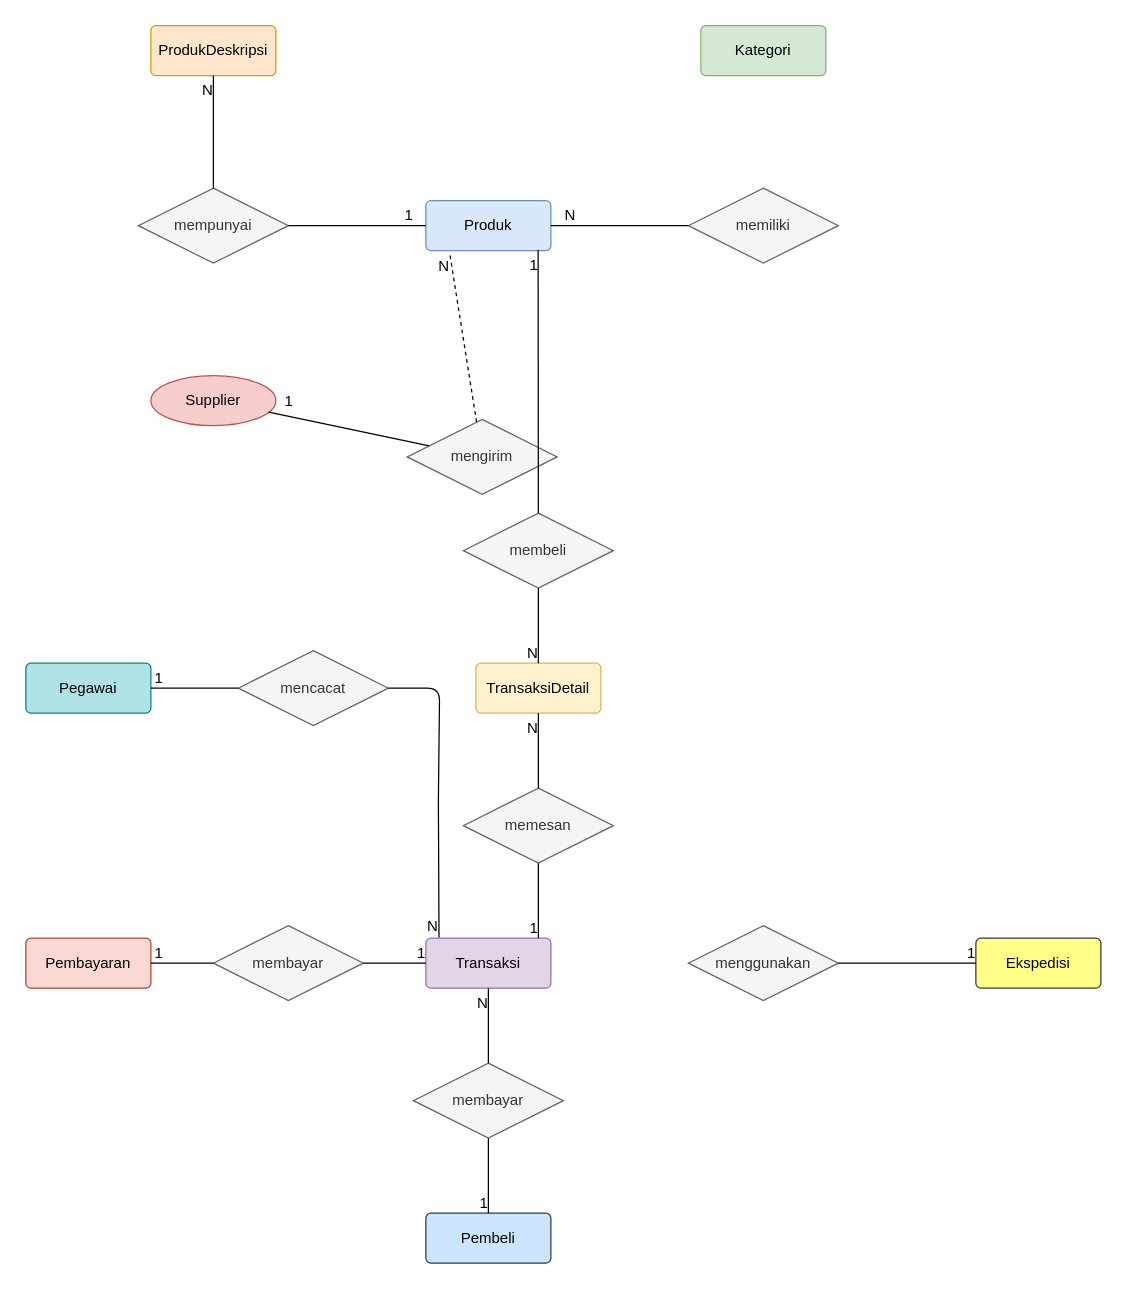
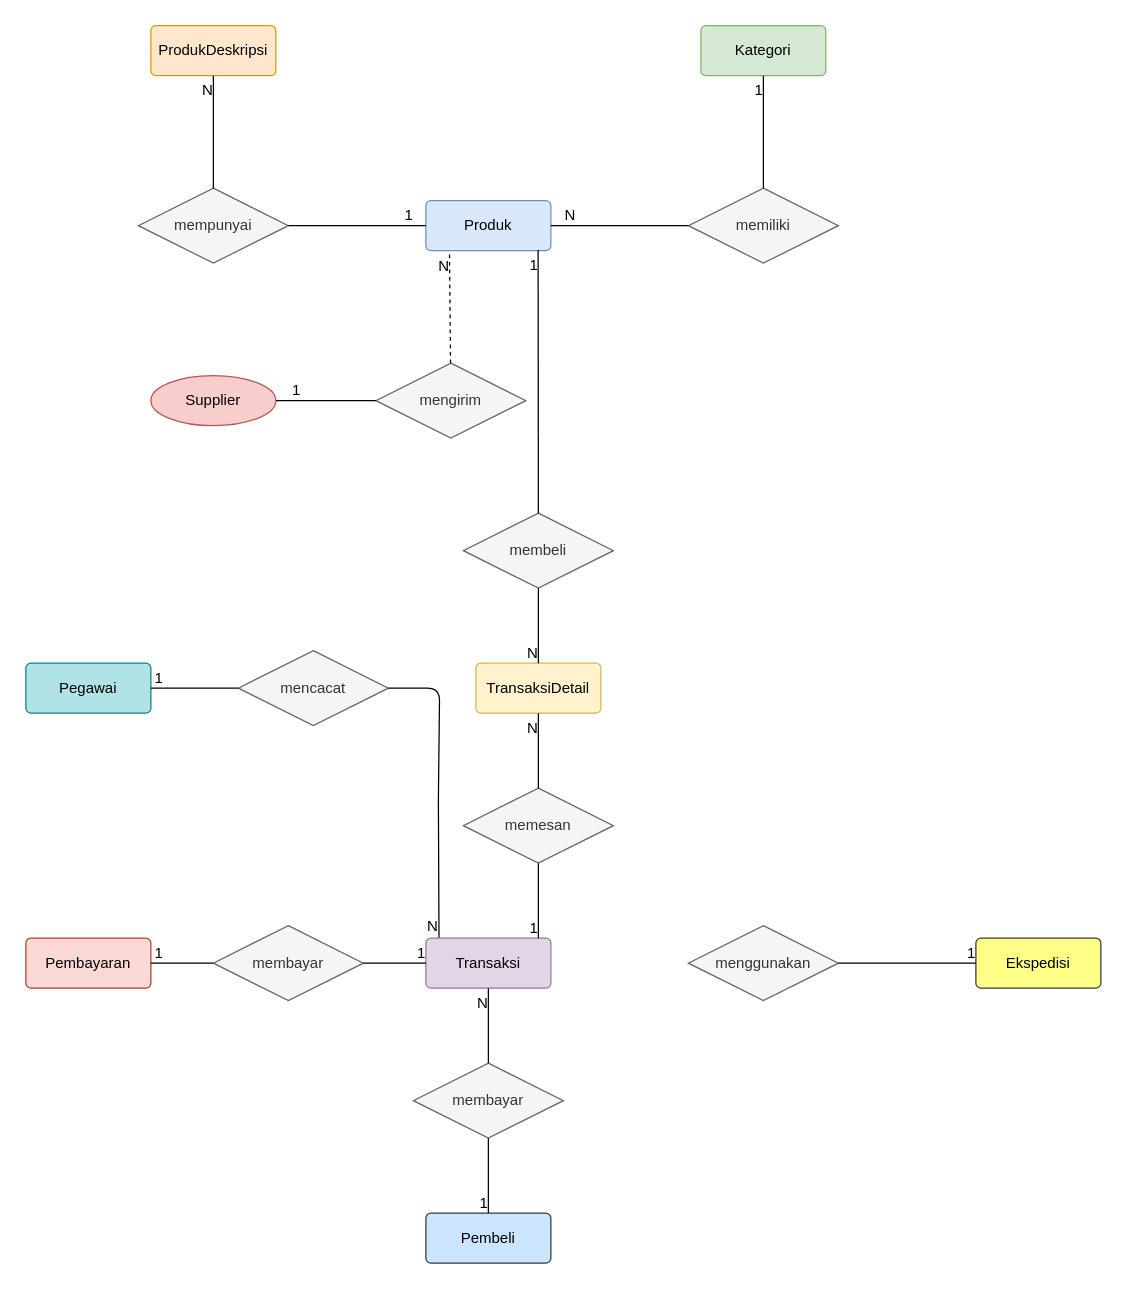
edge "Kategori" -- "memiliki": added, label "1"
node "mengirim": moved (482, 457) -> (451, 401)
